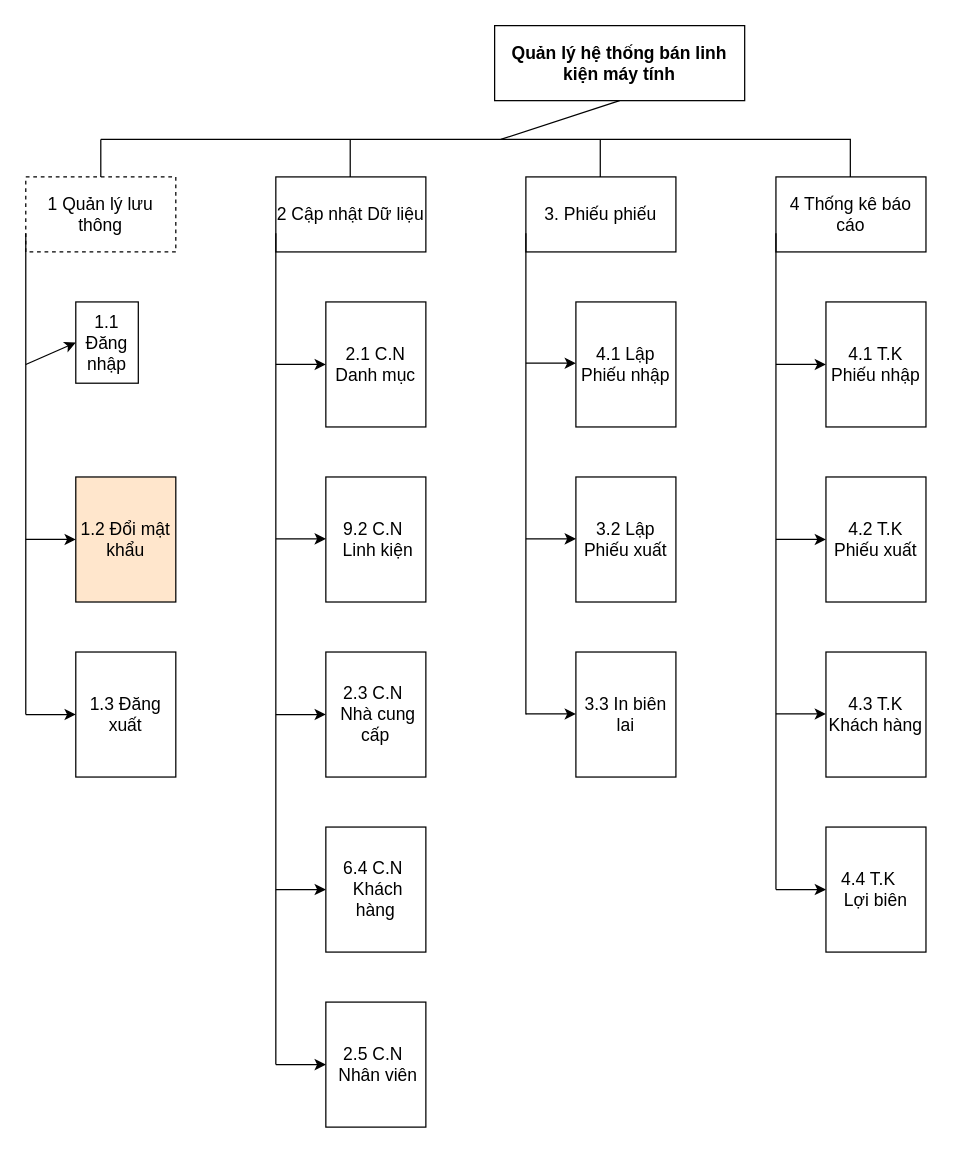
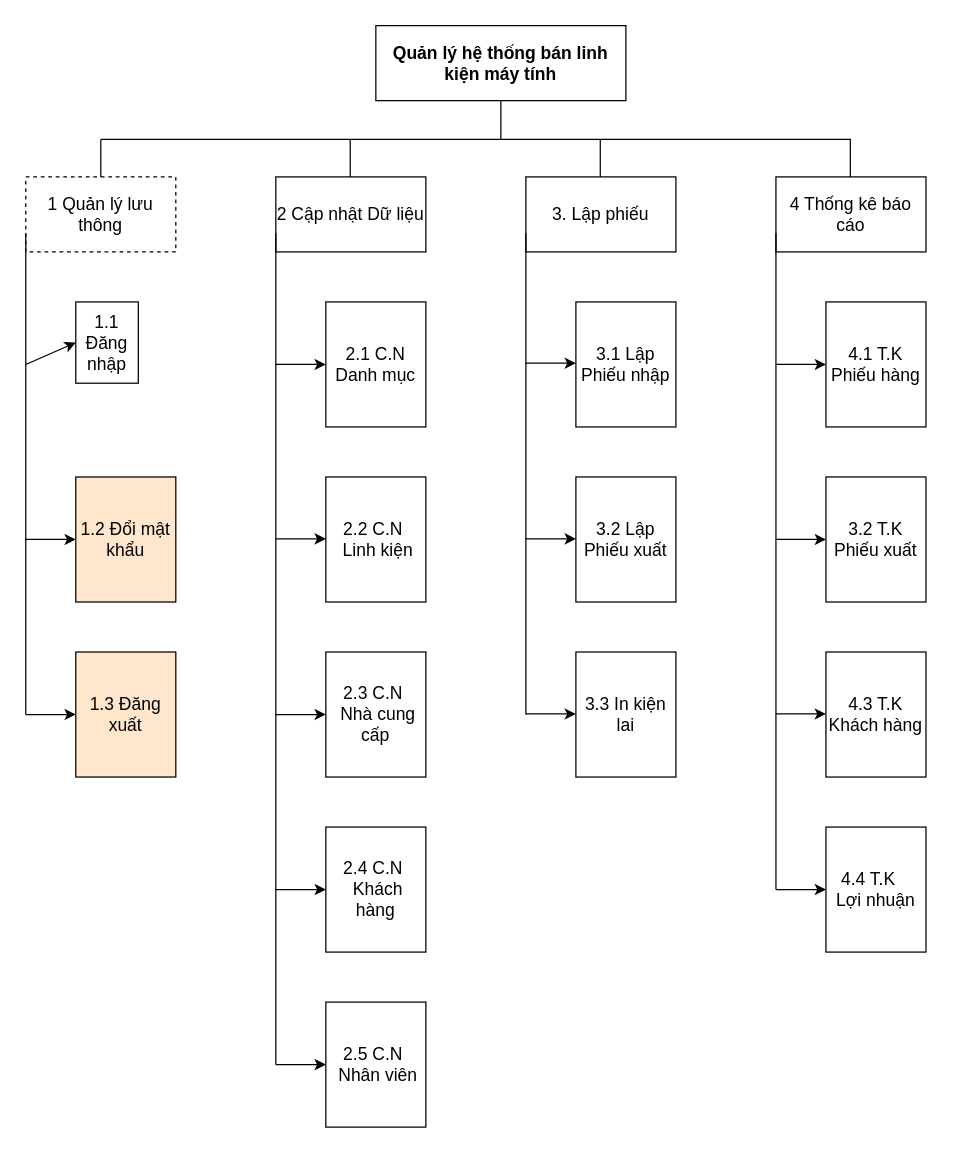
node "Quản lý hệ thống bán linh kiện máy tính": moved (619, 63) -> (501, 63)
node "3. Phiếu phiếu": label "3. Phiếu phiếu" -> "3. Lập phiếu"
node "4.1 Lập Phiếu nhập": label "4.1 Lập Phiếu nhập" -> "3.1 Lập Phiếu nhập"
node "4.1 T.K Phiếu nhập": label "4.1 T.K Phiếu nhập" -> "4.1 T.K Phiếu hàng"
node "9.2 C.N Linh kiện": label "9.2 C.N Linh kiện" -> "2.2 C.N Linh kiện"
node "4.2 T.K Phiếu xuất": label "4.2 T.K Phiếu xuất" -> "3.2 T.K Phiếu xuất"
node "1.3 Đăng xuất": fillcolor #ffffff -> #ffe6cc
node "3.3 In biên lai": label "3.3 In biên lai" -> "3.3 In kiện lai"
node "6.4 C.N Khách hàng": label "6.4 C.N Khách hàng" -> "2.4 C.N Khách hàng"
node "4.4 T.K Lợi biên": label "4.4 T.K Lợi biên" -> "4.4 T.K Lợi nhuận"
